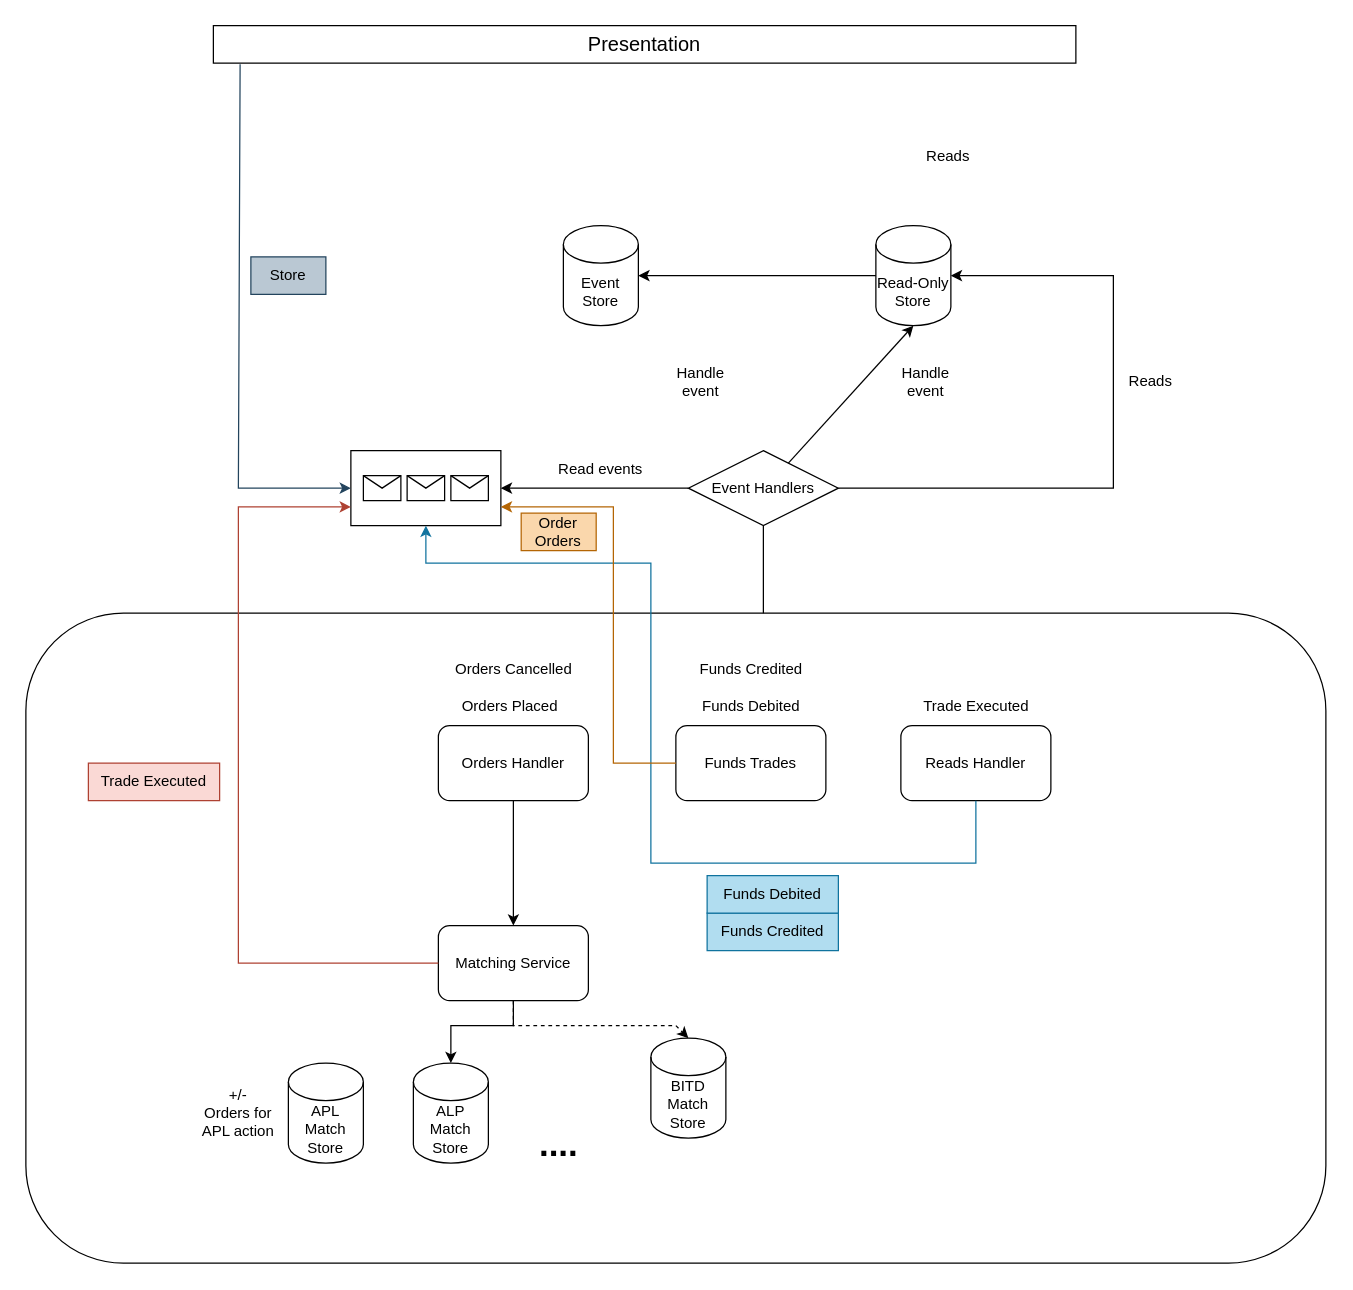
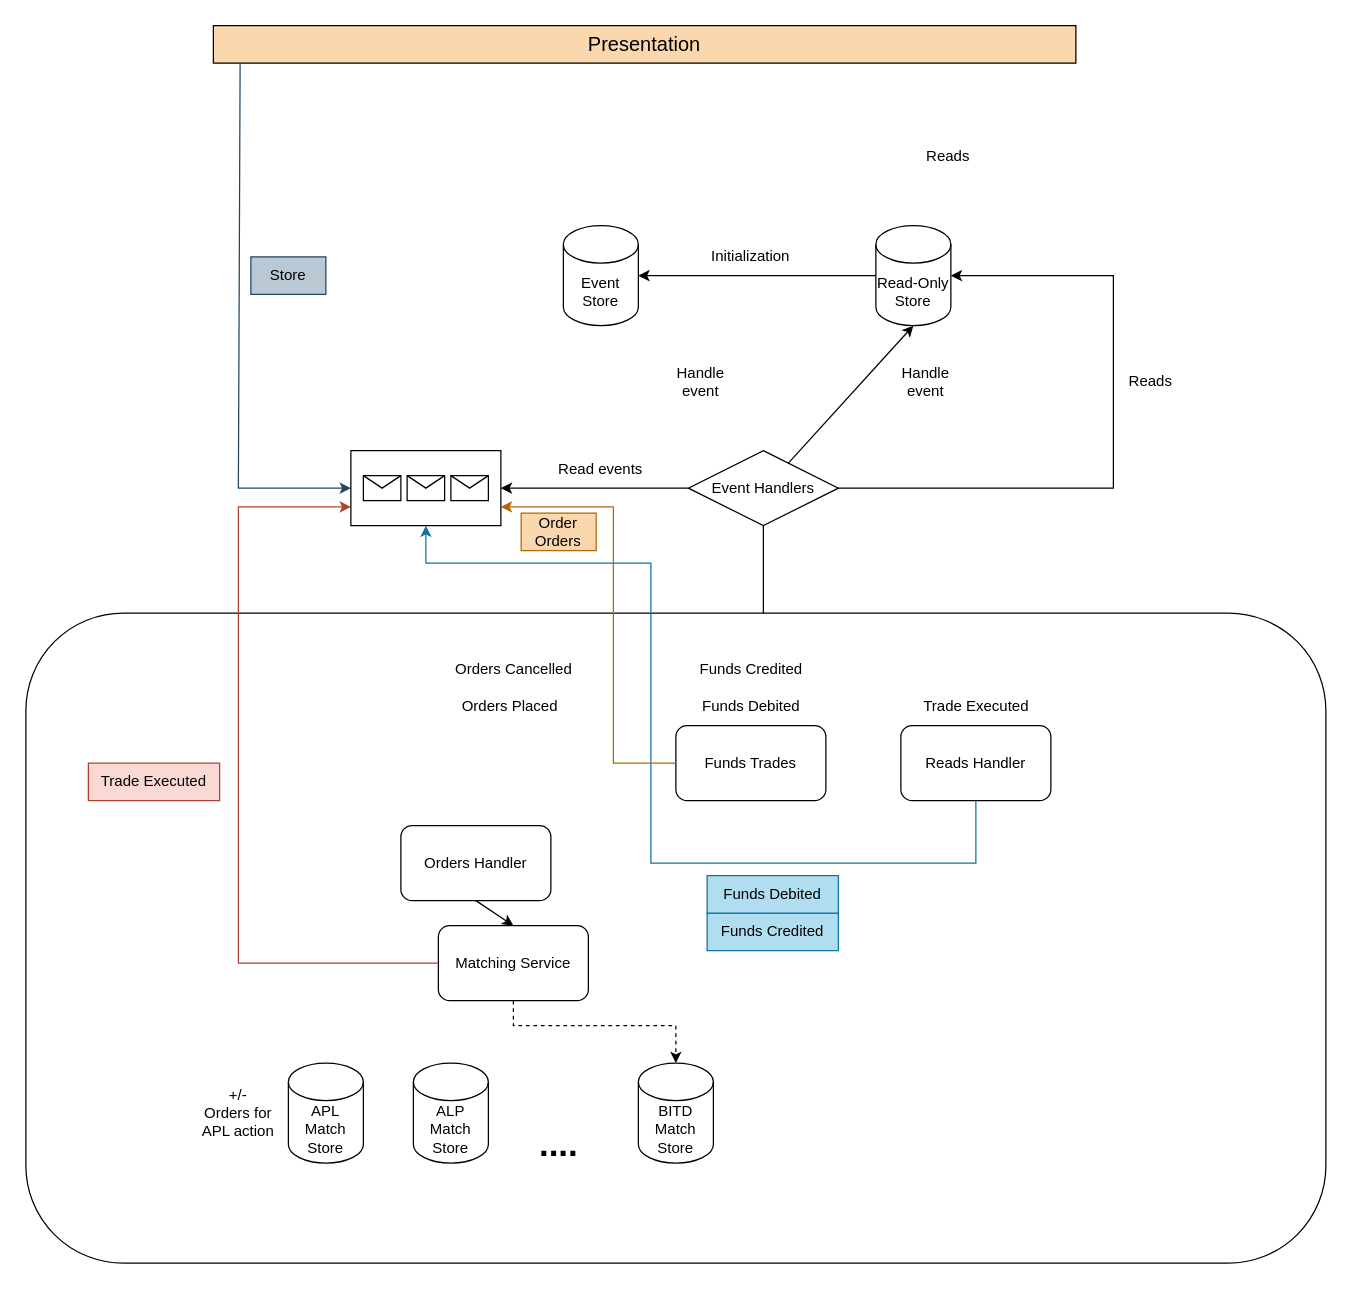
node "Presentation": fillcolor #ffffff -> #fad7ac
node "Initialization": added
node "Orders Handler": moved (513, 763) -> (476, 863)
edge "Matching Service" -> "ALP Match Store": removed
node "BITD Match Store": moved (688, 1088) -> (676, 1113)
